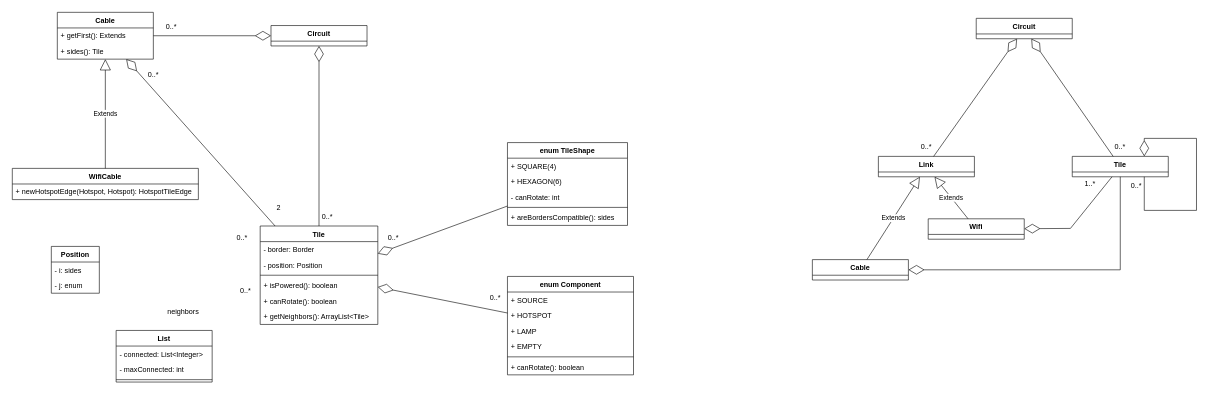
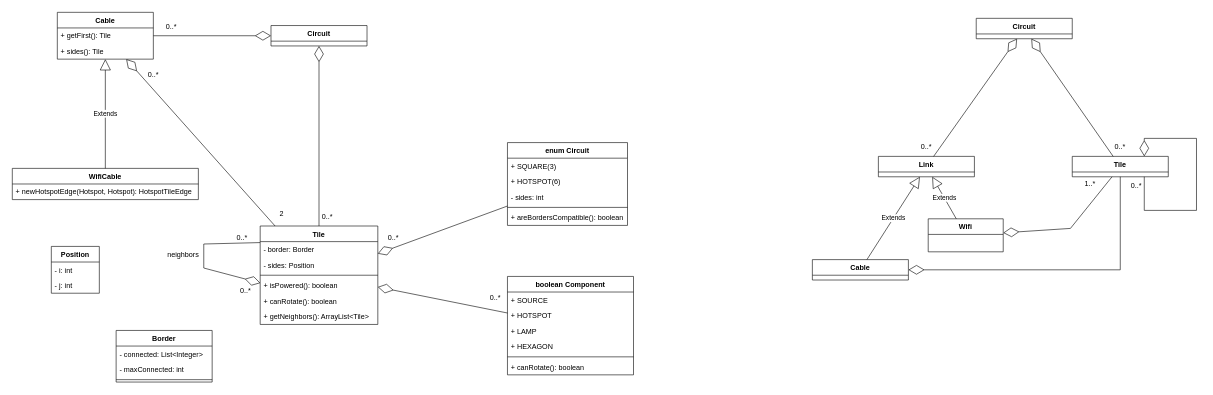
node "+ getFirst(): Extends": label "+ getFirst(): Extends" -> "+ getFirst(): Tile"
node "enum TileShape": label "enum TileShape" -> "enum Circuit"
node "+ SQUARE(4)": label "+ SQUARE(4)" -> "+ SQUARE(3)"
node "+ HEXAGON(6)": label "+ HEXAGON(6)" -> "+ HOTSPOT(6)"
node "- canRotate: int": label "- canRotate: int" -> "- sides: int"
node "2": moved (279, 207) -> (282, 213)
node "+ areBordersCompatible(): sides": label "+ areBordersCompatible(): sides" -> "+ areBordersCompatible(): boolean"
node "Wifi": size 96x20 -> 75x33
edge "- border: Border" -> "+ isPowered(): boolean": added
node "- position: Position": label "- position: Position" -> "- sides: Position"
node "- i: sides": label "- i: sides" -> "- i: int"
node "enum Component": label "enum Component" -> "boolean Component"
node "- j: enum": label "- j: enum" -> "- j: int"
node "neighbors": moved (183, 312) -> (183, 255)
node "List": label "List" -> "Border"
node "+ EMPTY": label "+ EMPTY" -> "+ HEXAGON"
